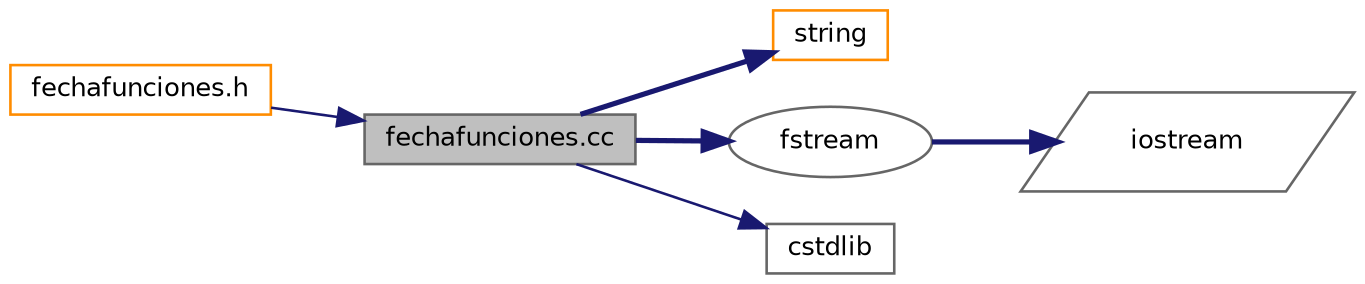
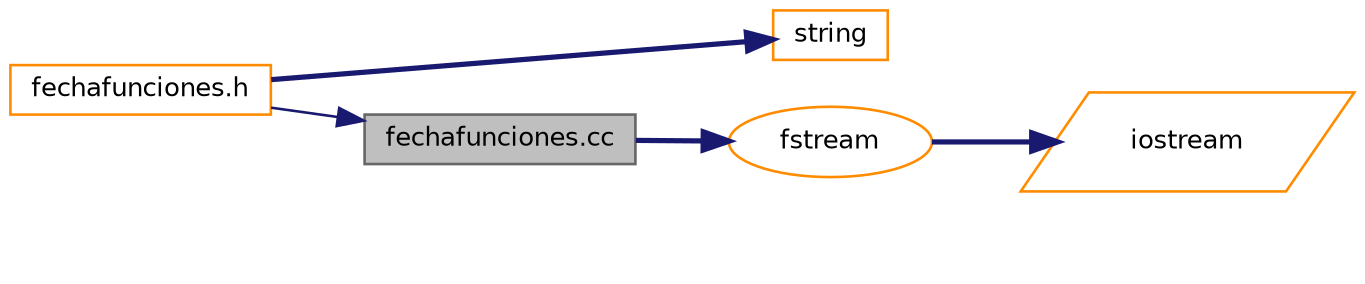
edge "fechafunciones.cc" -> "string": now "fechafunciones.h" -> "string"
node "fstream": color gray40 -> darkorange
node "iostream": color gray40 -> darkorange
node "cstdlib": removed
